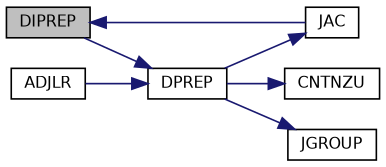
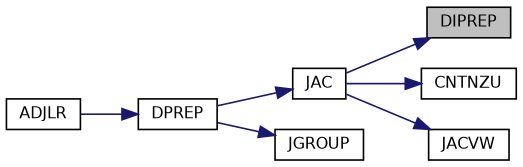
edge "DIPREP" -> "DPREP": removed
edge "DPREP" -> "CNTNZU": now "JAC" -> "CNTNZU"
node "JACVW": added
